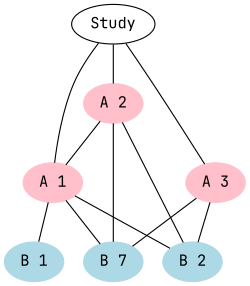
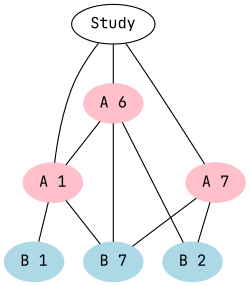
node "A 2": label "A 2" -> "A 6"
node "A 3": label "A 3" -> "A 7"
edge "A 1" -- "B 2": removed
